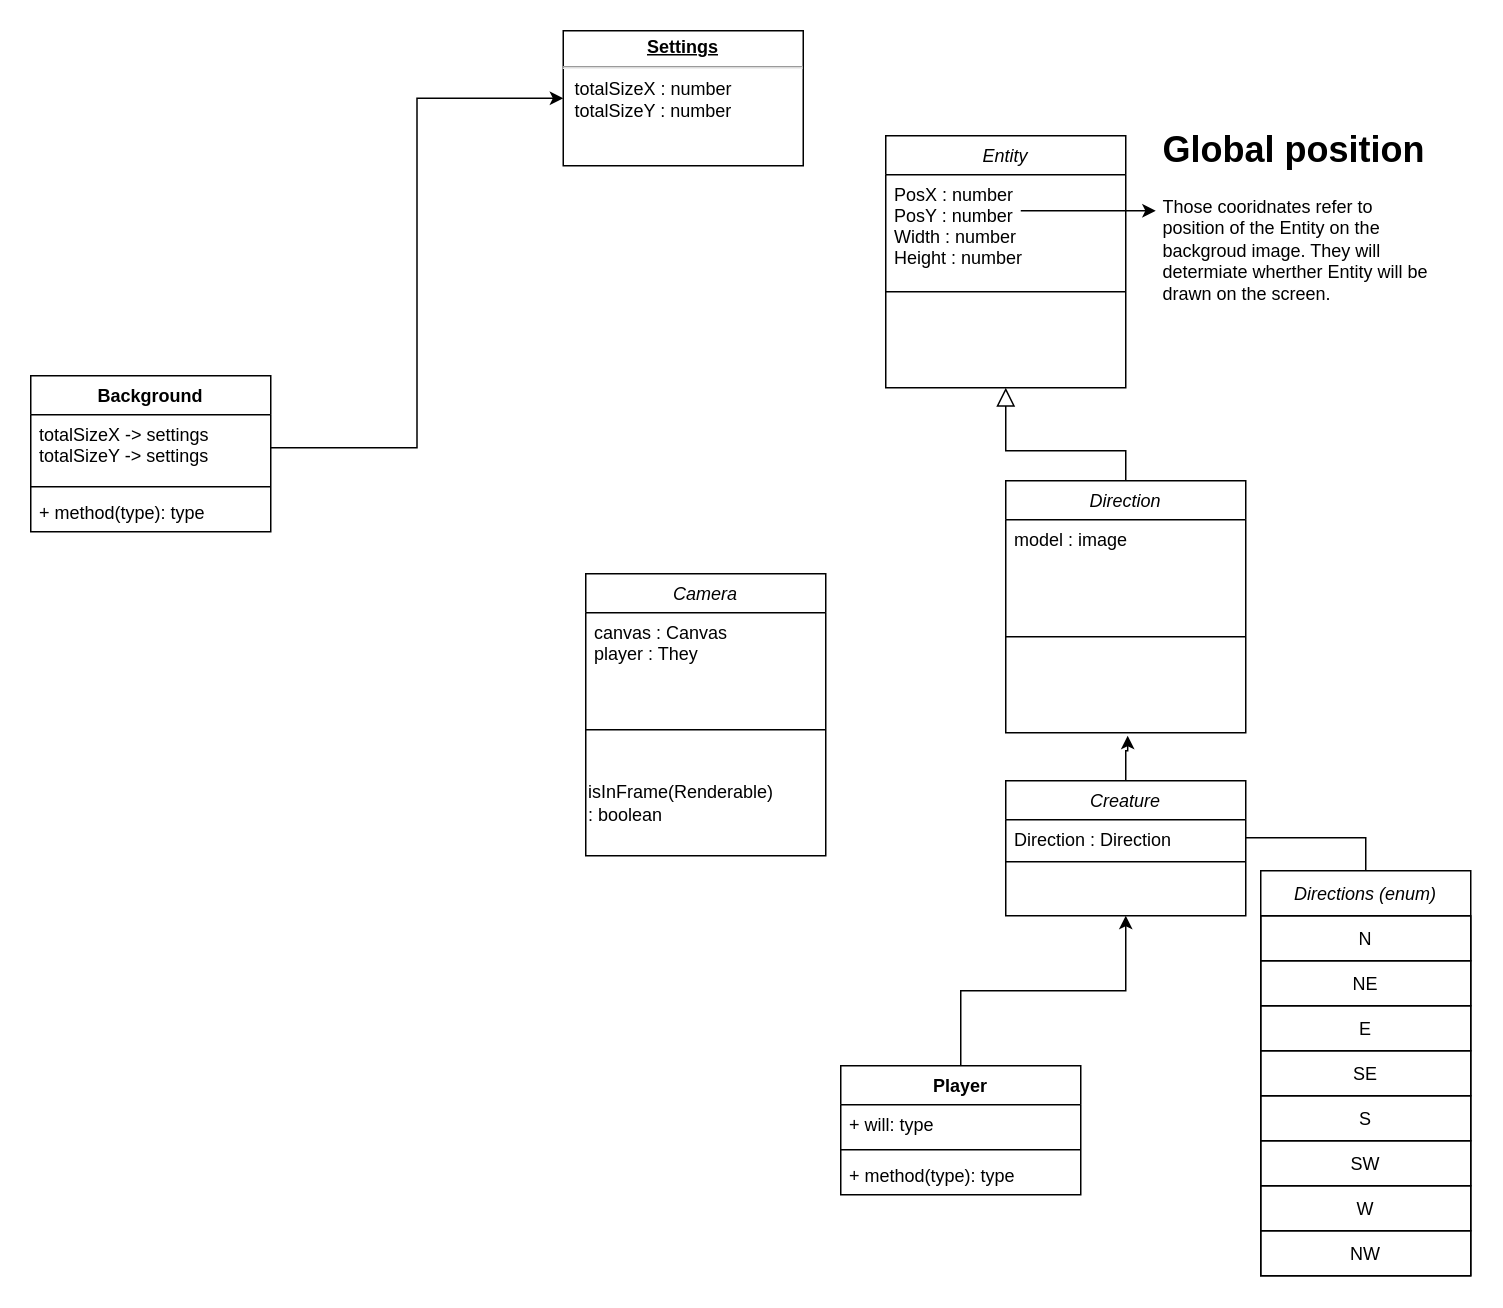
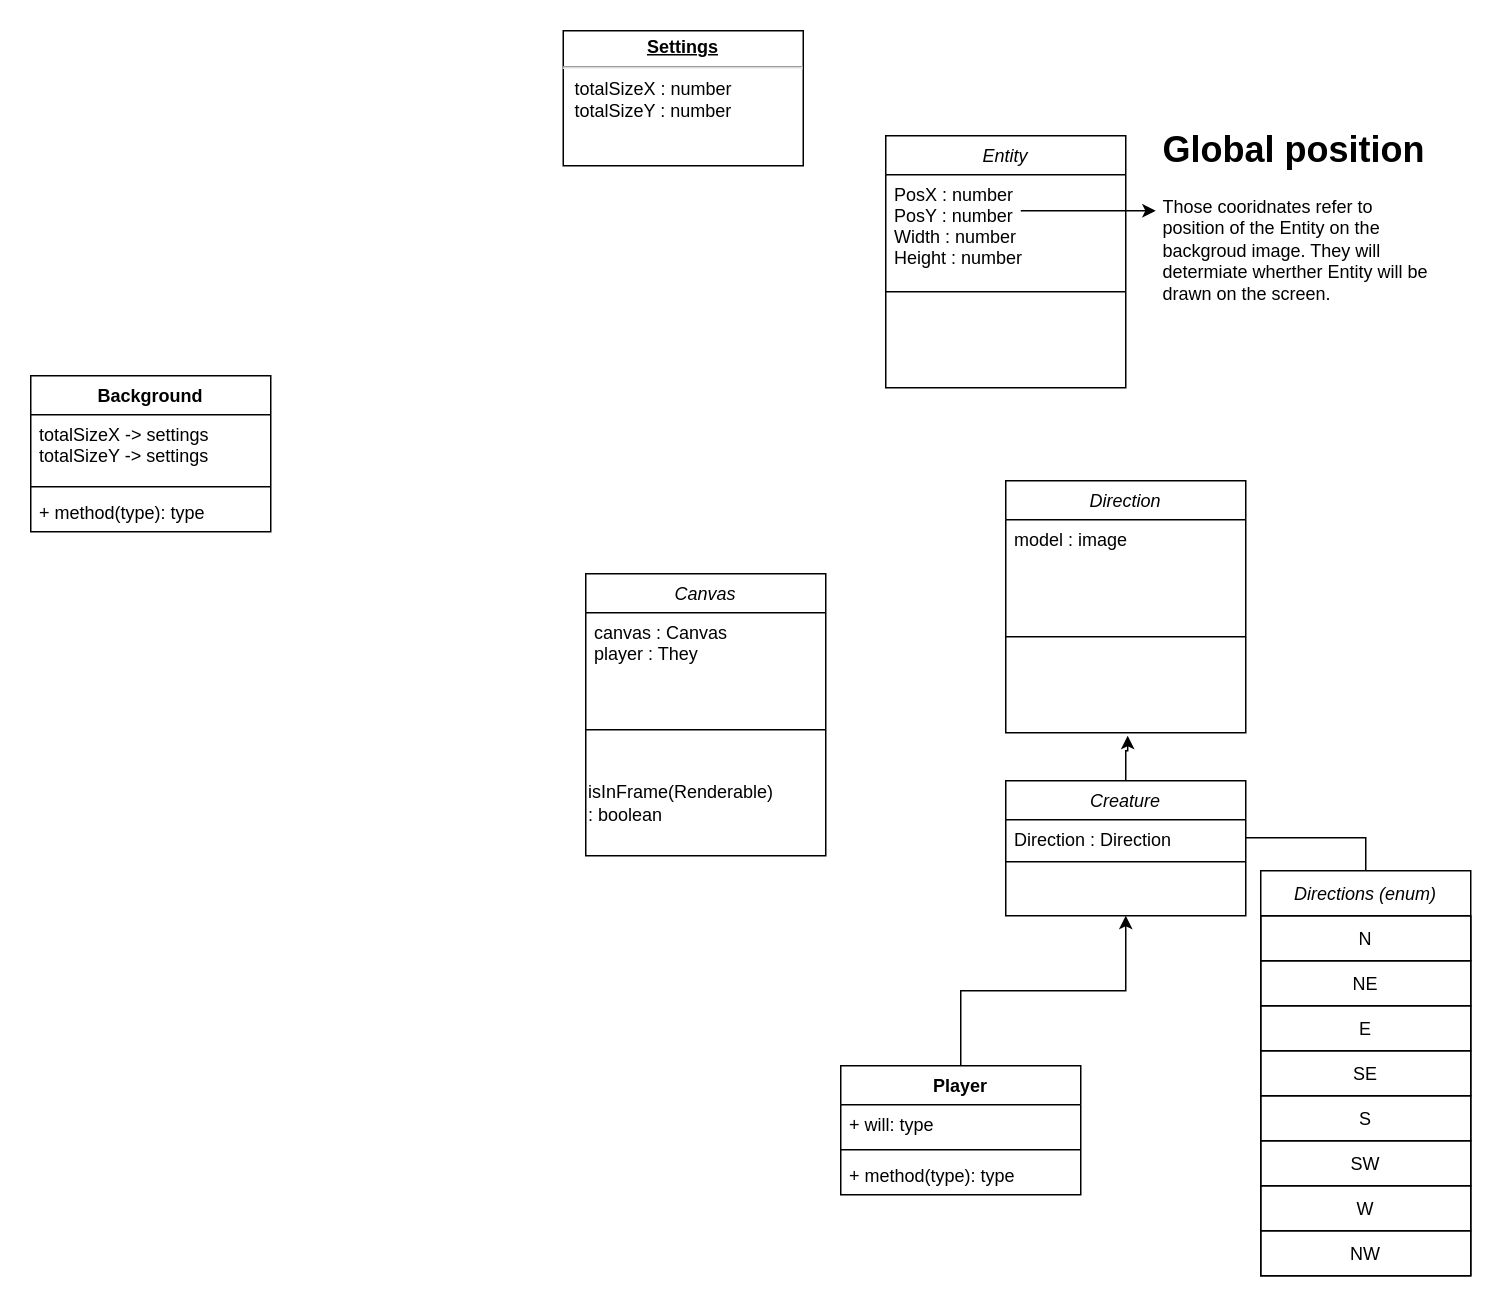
edge "totalSizeX -> settings totalSizeY -> settings" -> "Settings totalSizeX : number totalSizeY : number": removed
edge "Direction" -> "Entity": removed
node "Camera": label "Camera" -> "Canvas"
